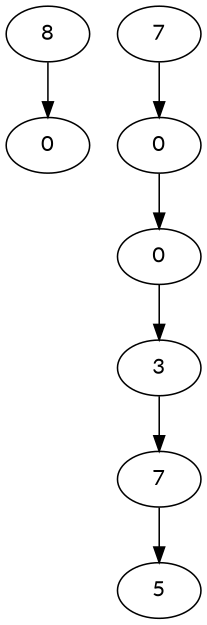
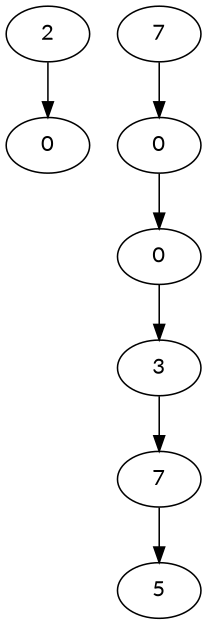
node "8": label "8" -> "2"
